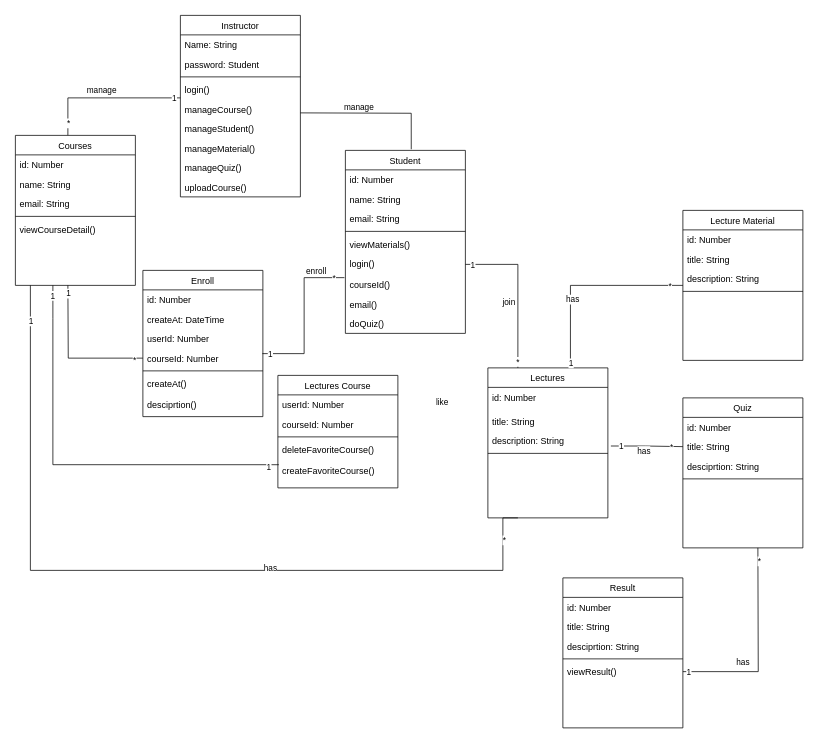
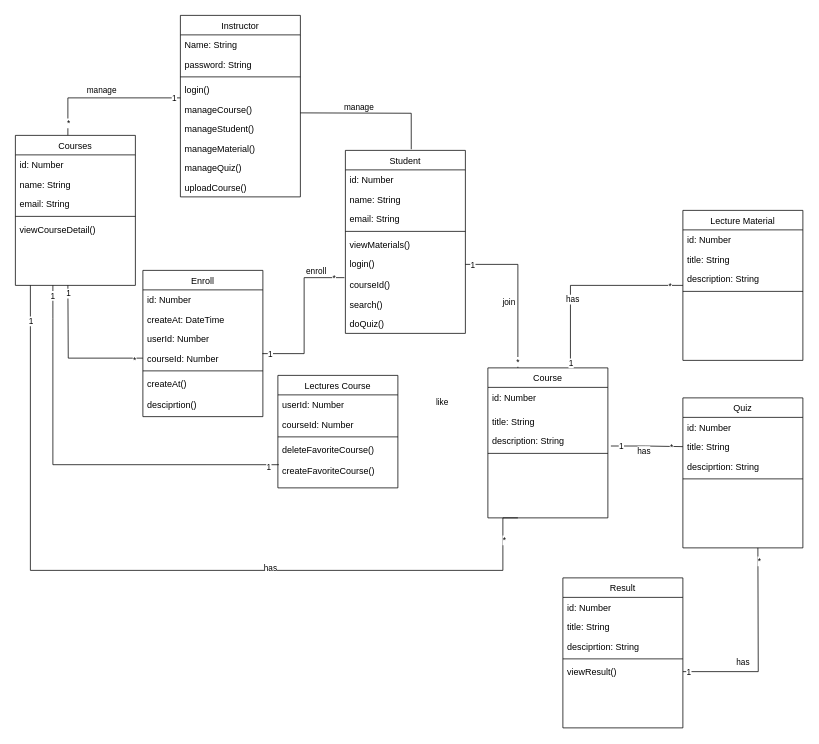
node "password: Student": label "password: Student" -> "password: String"
node "email()": label "email()" -> "search()"
node "Lectures": label "Lectures" -> "Course"
